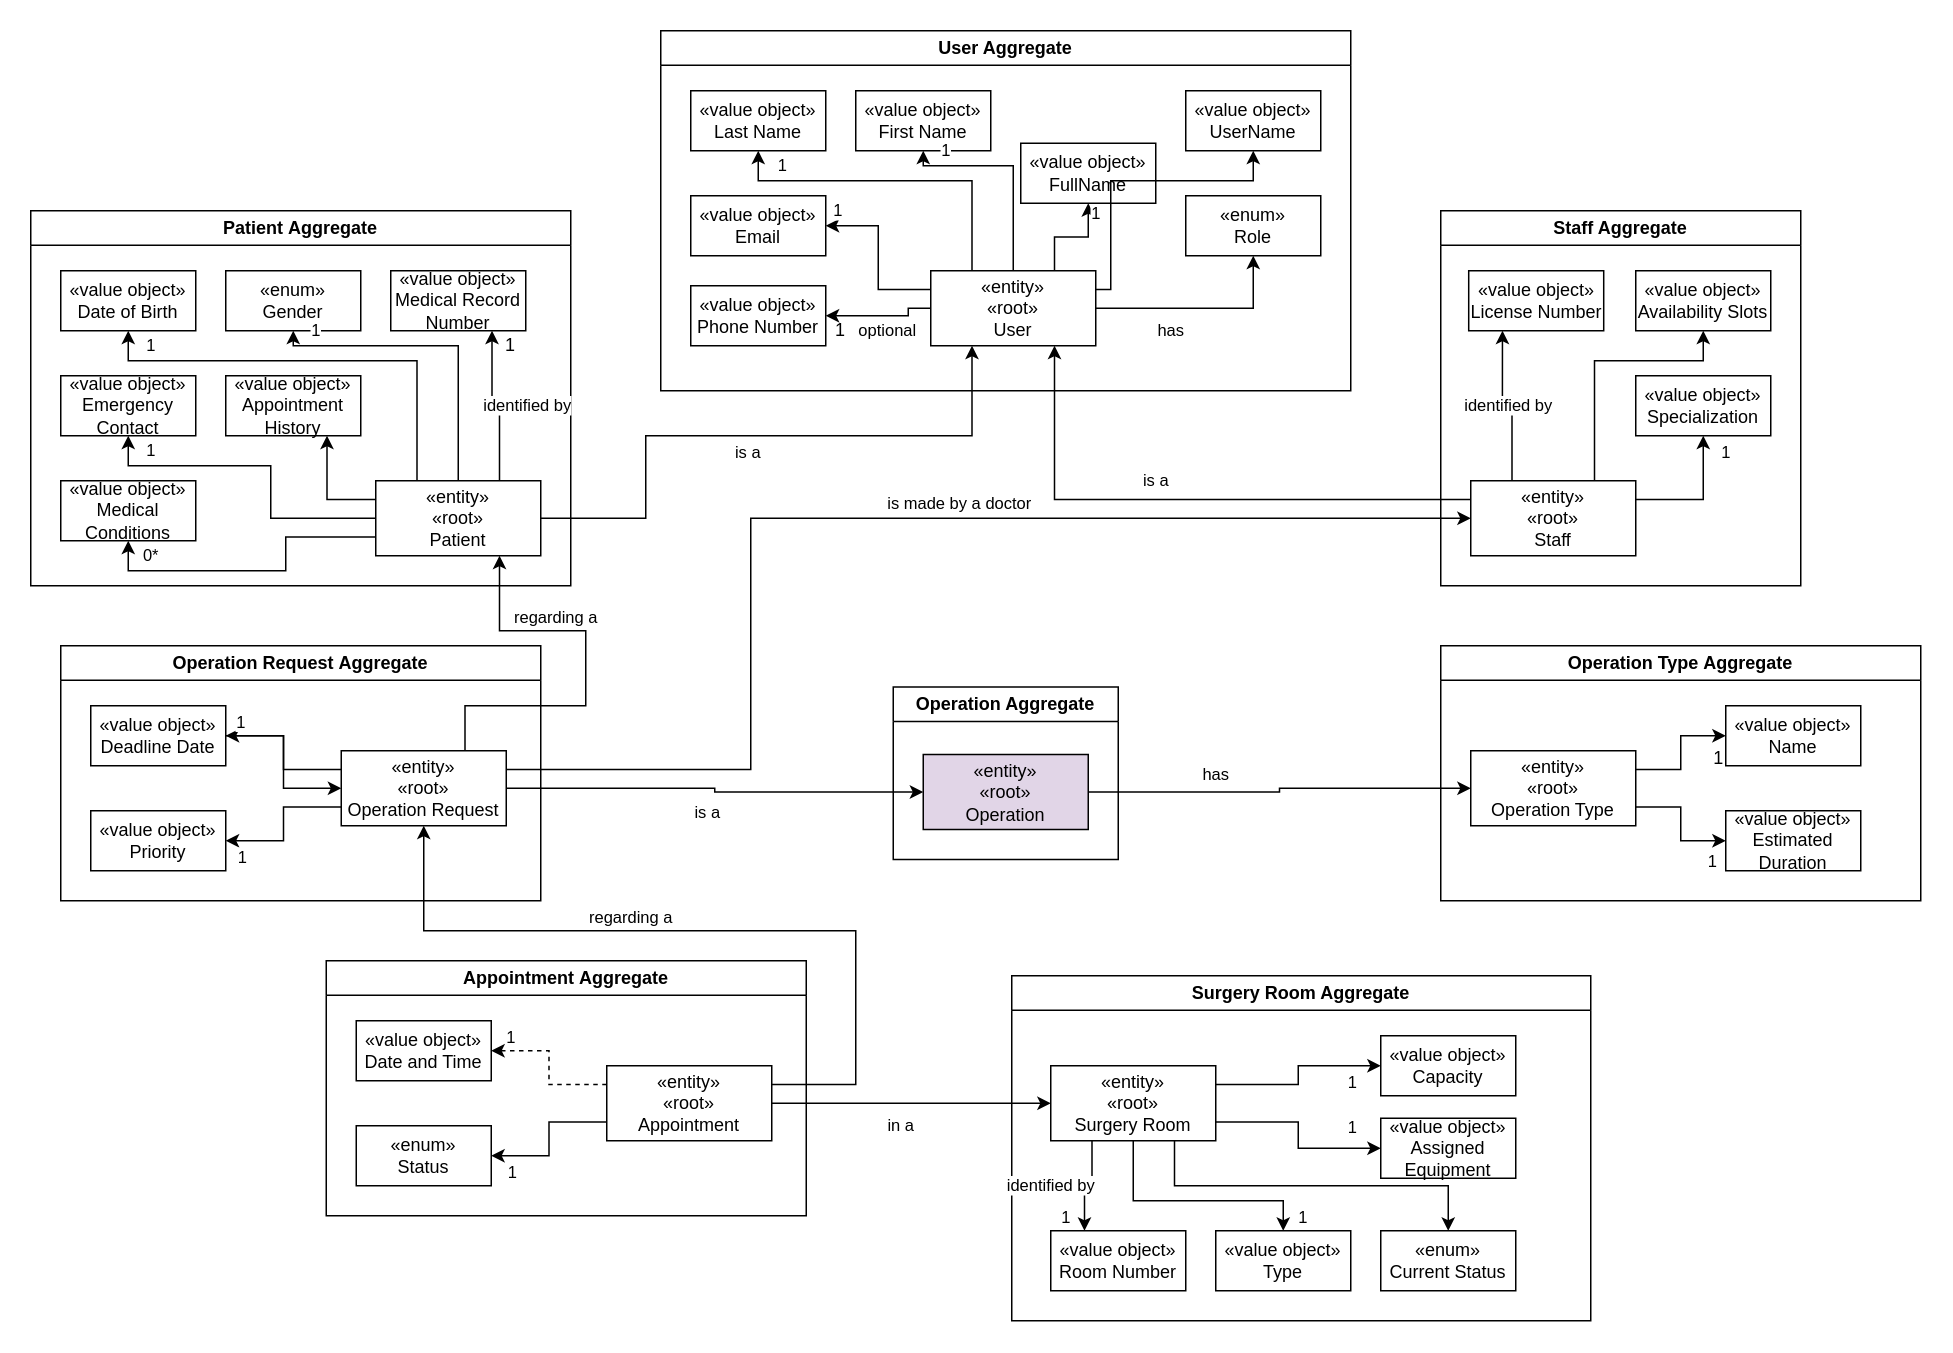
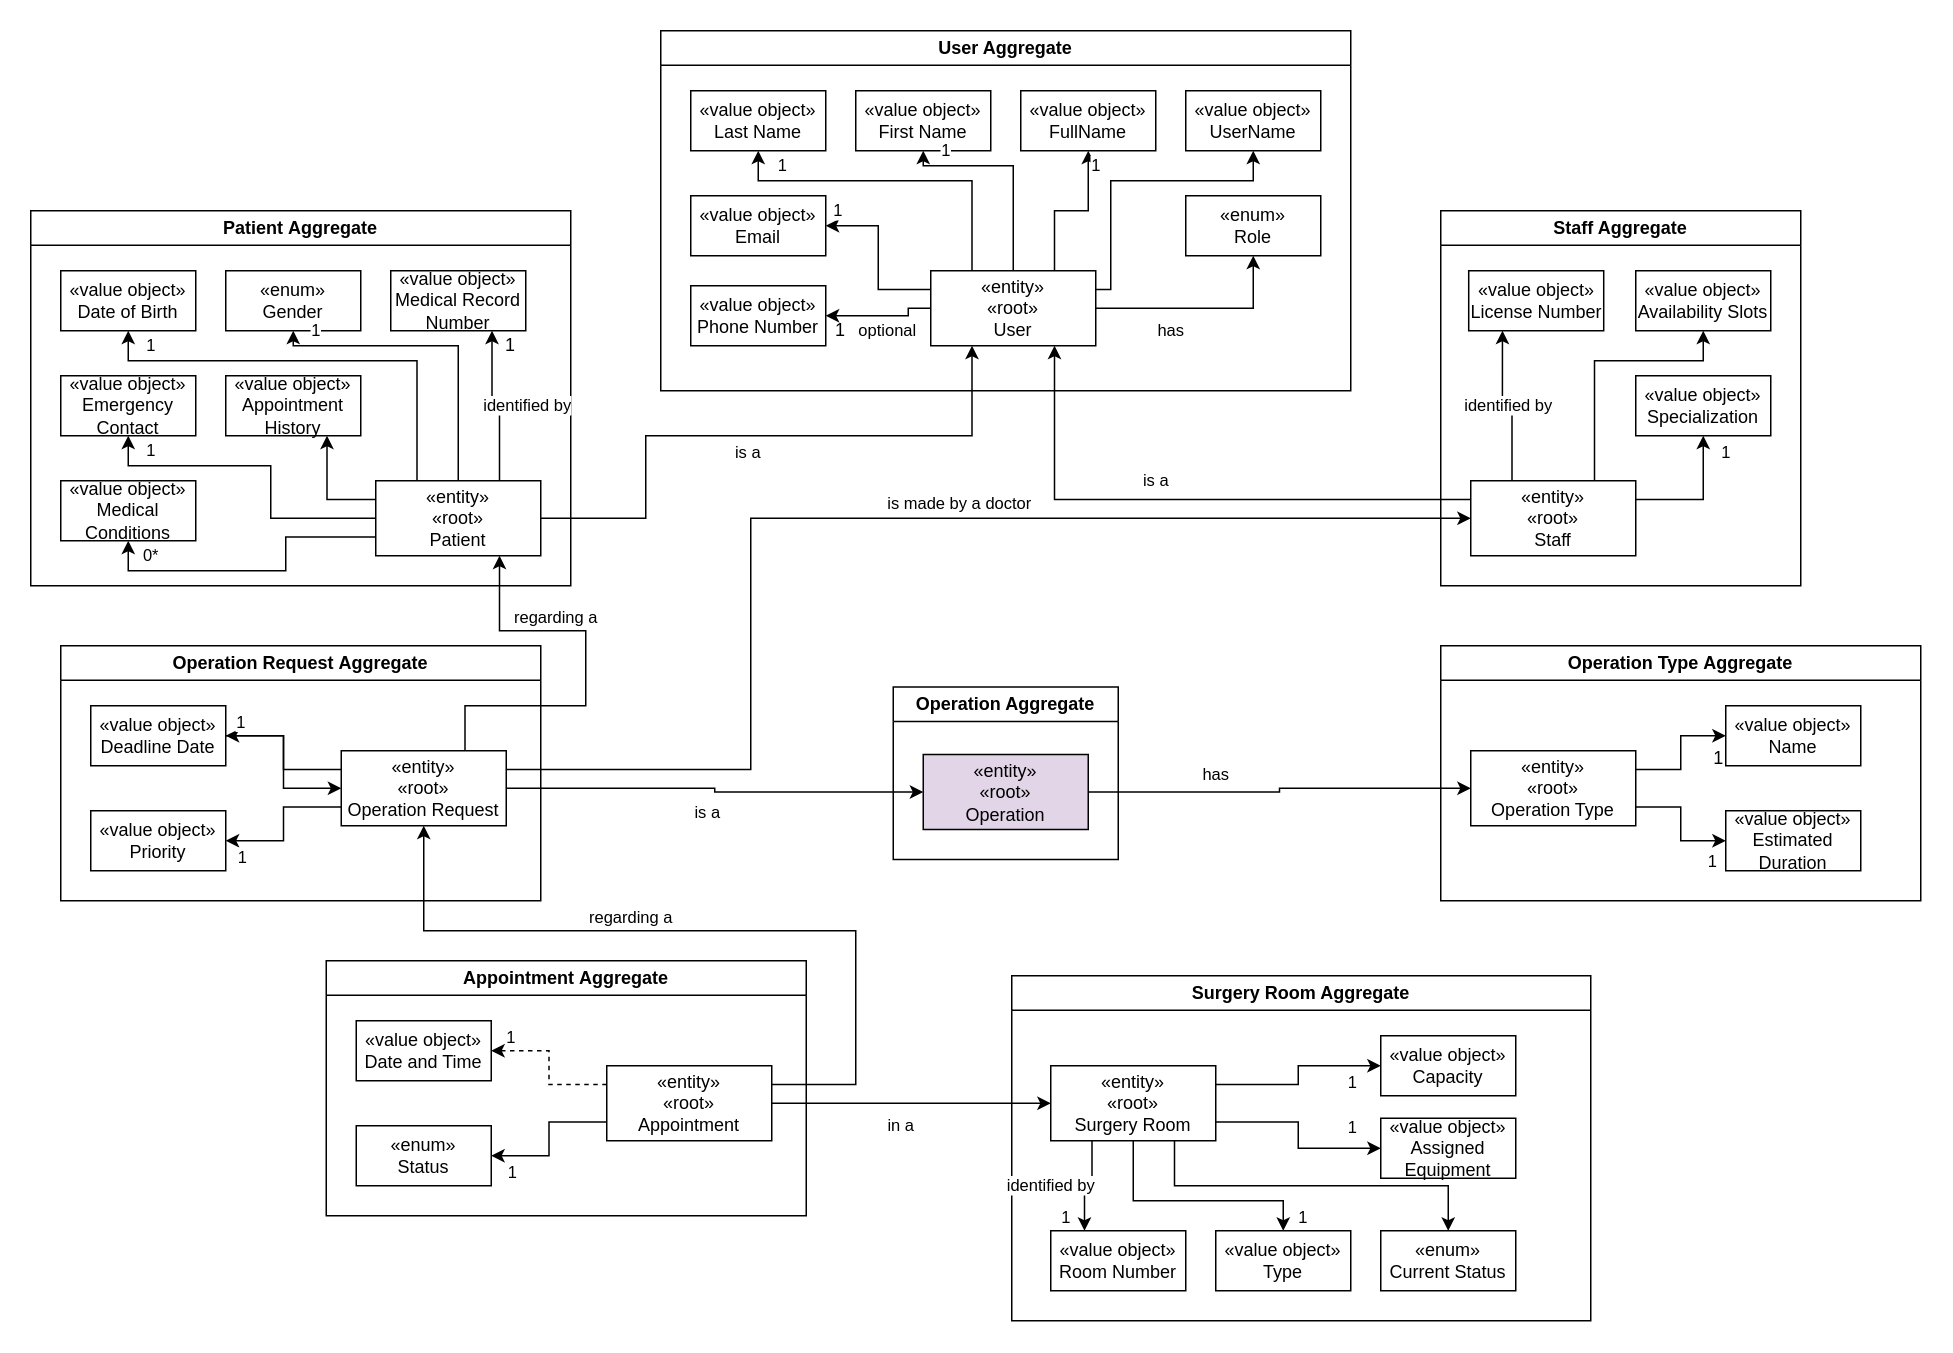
node "«value object» FullName": moved (1088, 173) -> (1088, 121)
